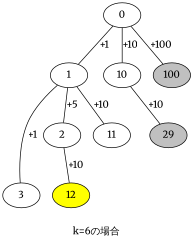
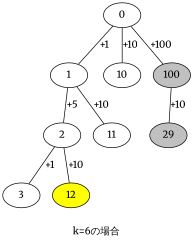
edge "10" -- "29": now "100" -- "29"
edge "1" -- "3": now "2" -- "3"
